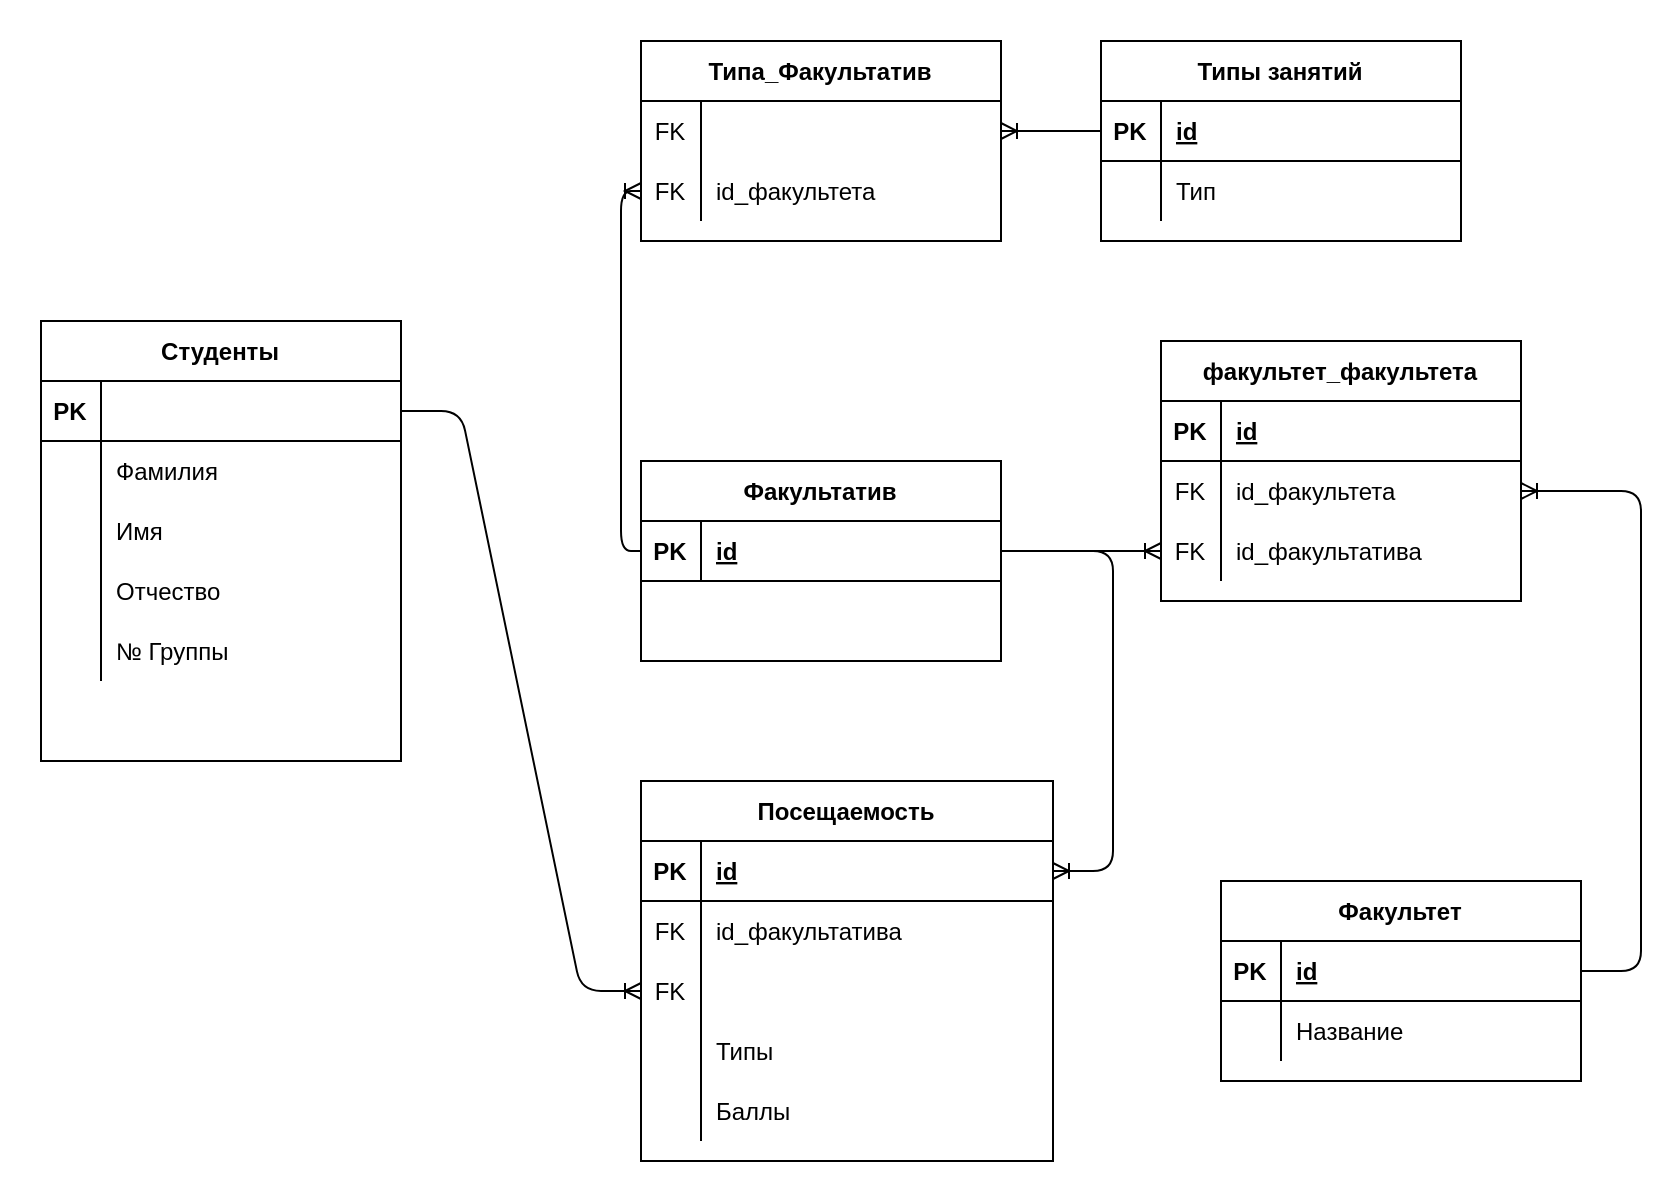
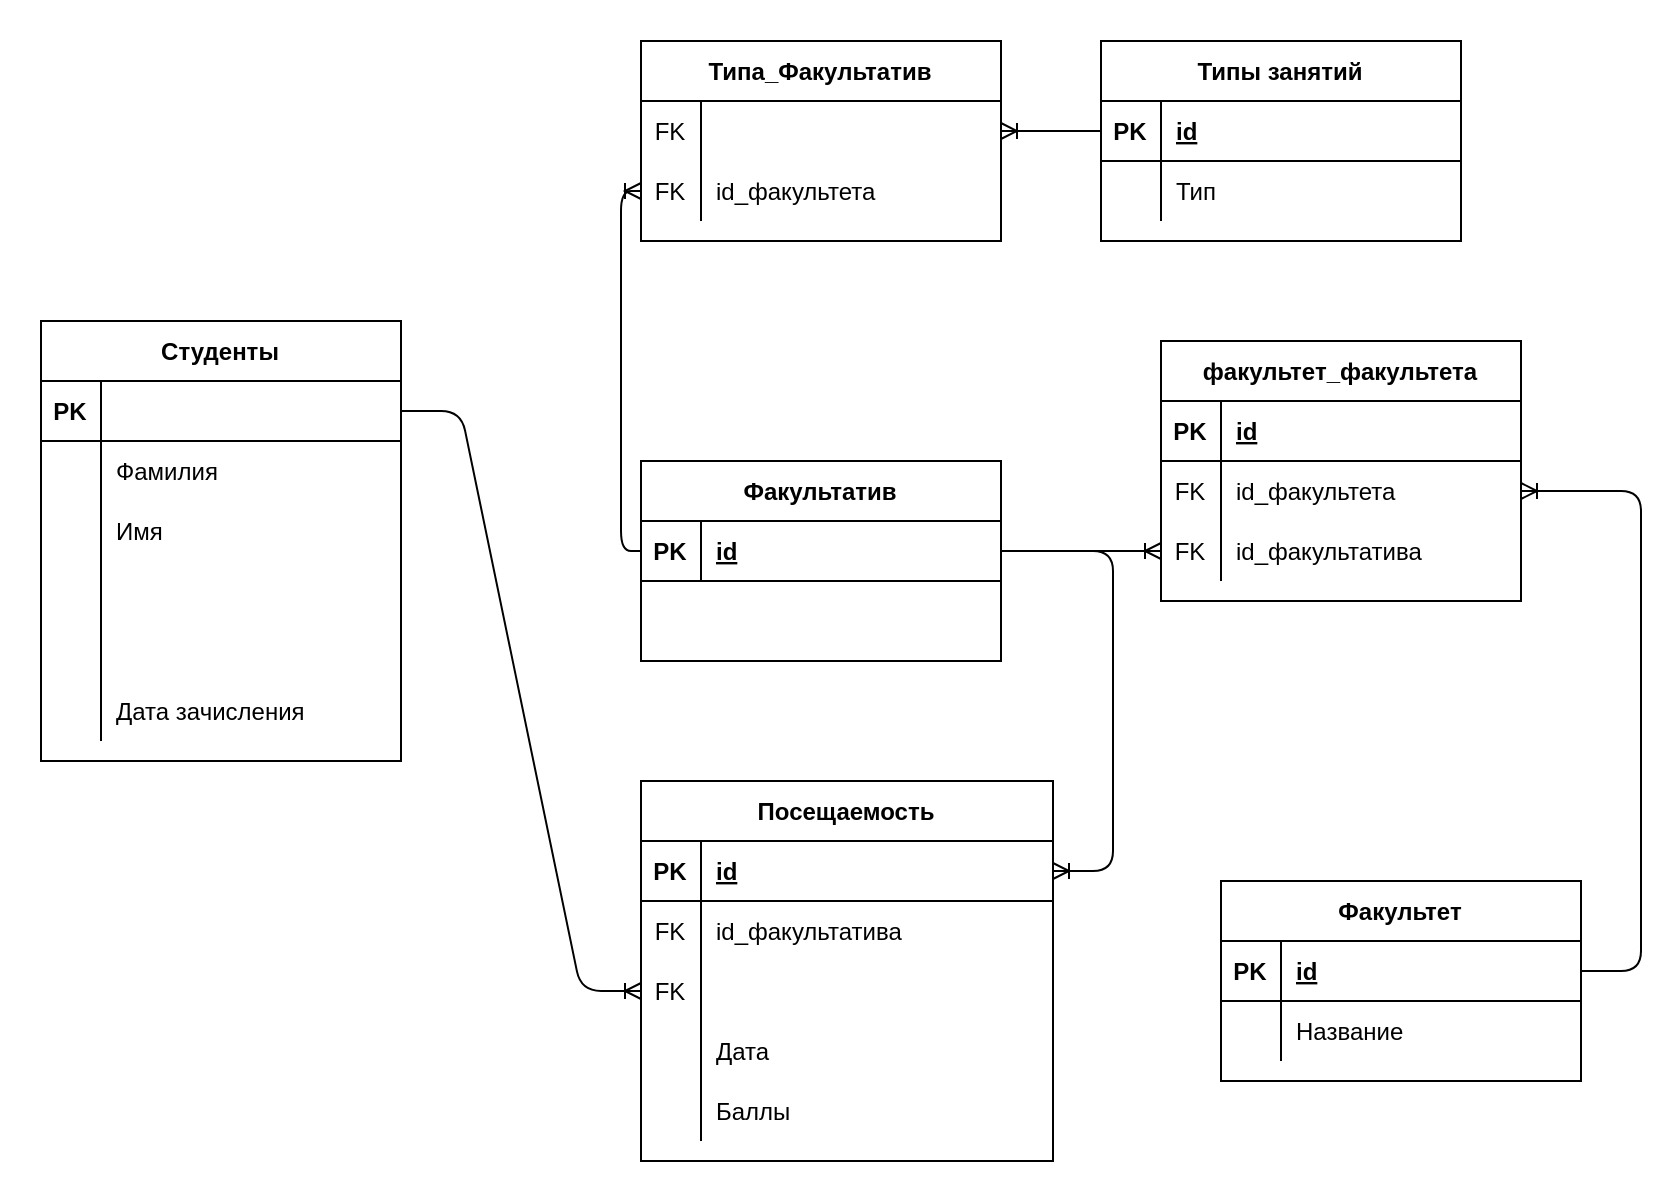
node "Отчество": removed
node "№ Группы": removed
node "Дата зачисления": added
node "Типы": label "Типы" -> "Дата"
